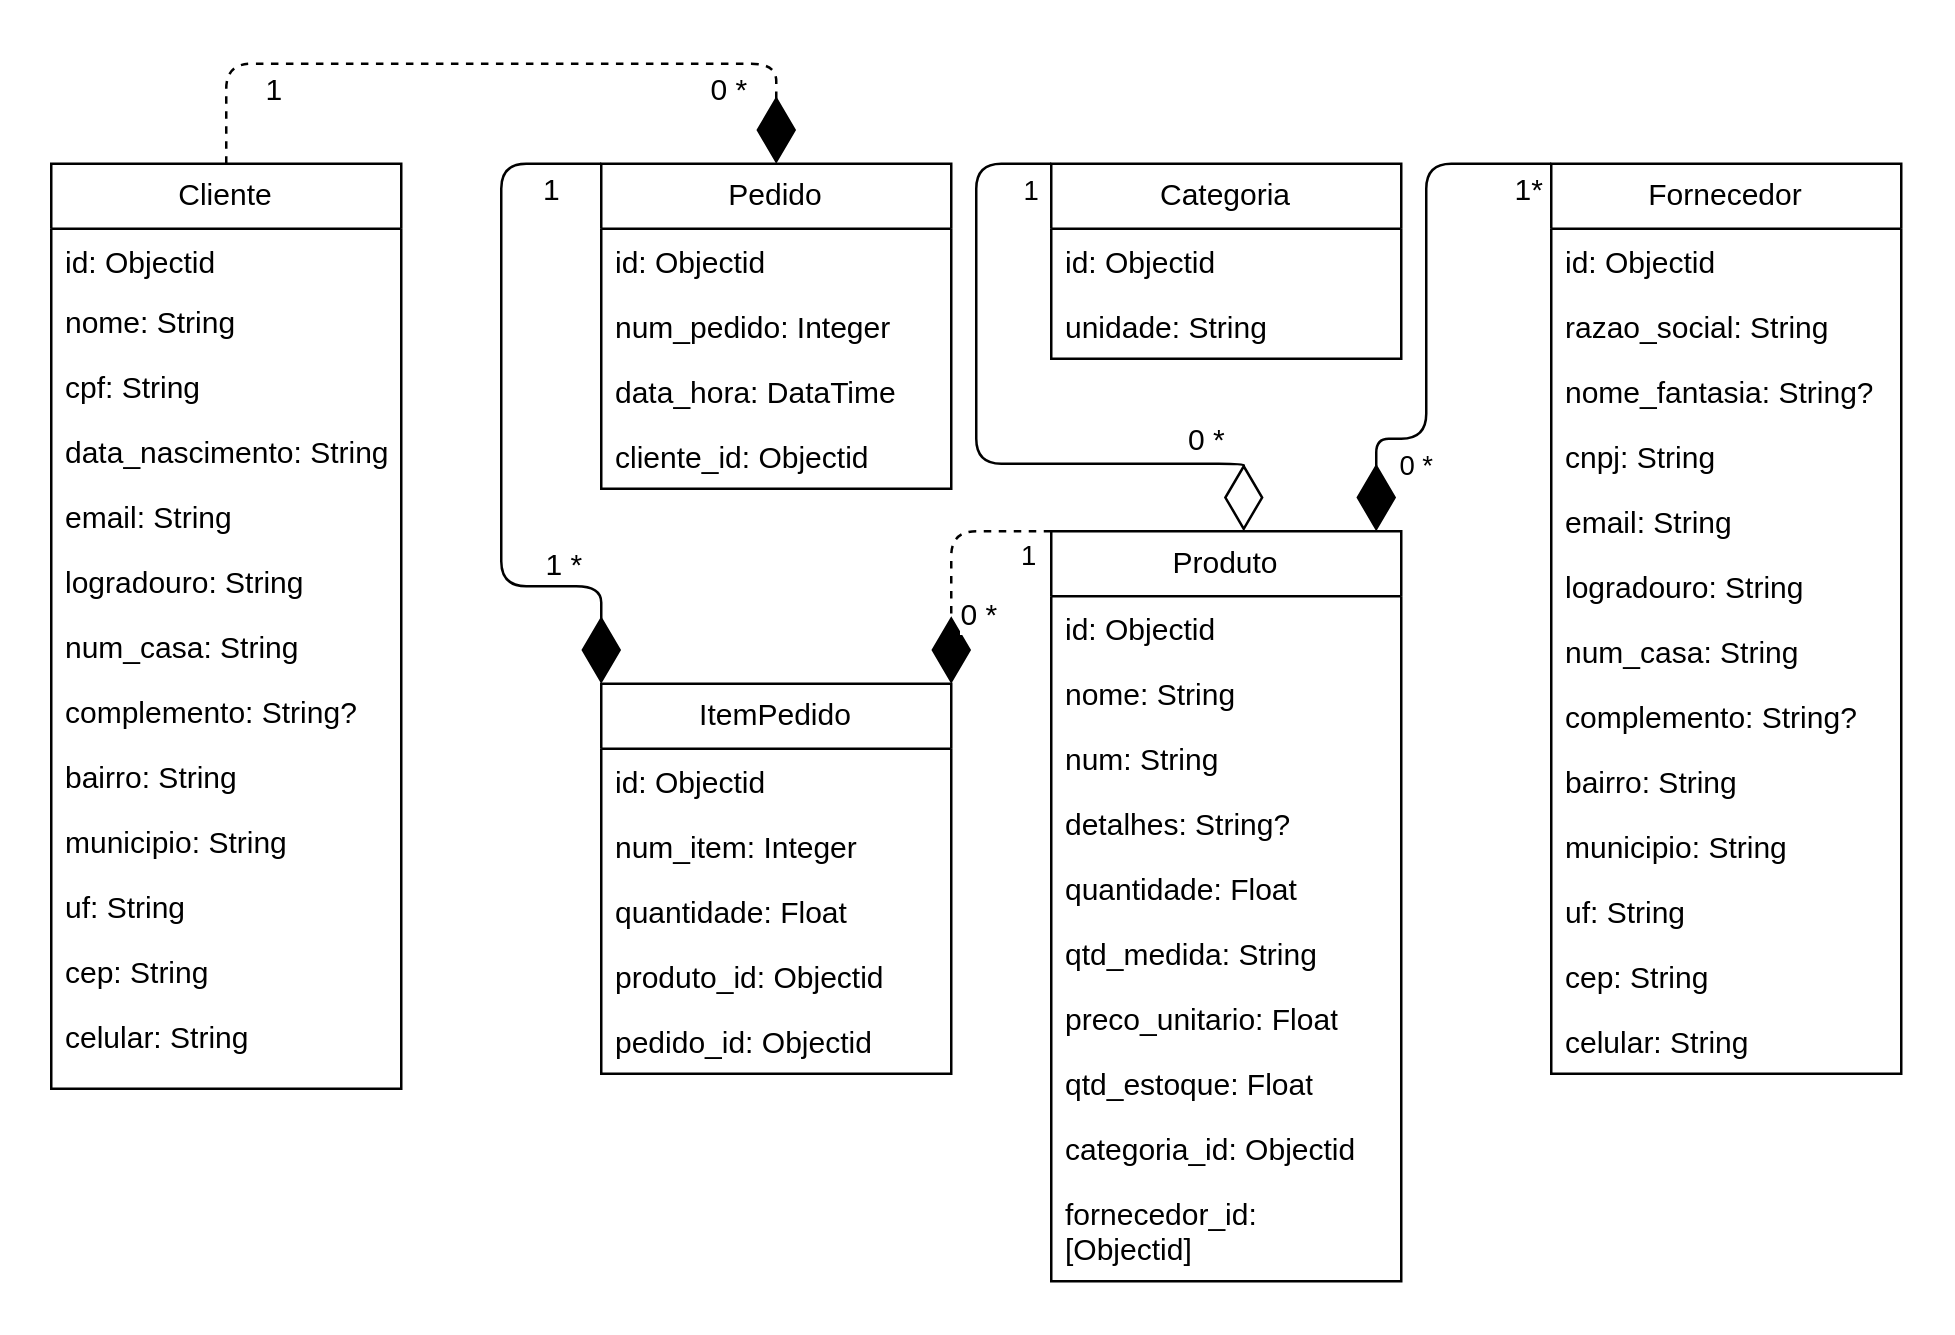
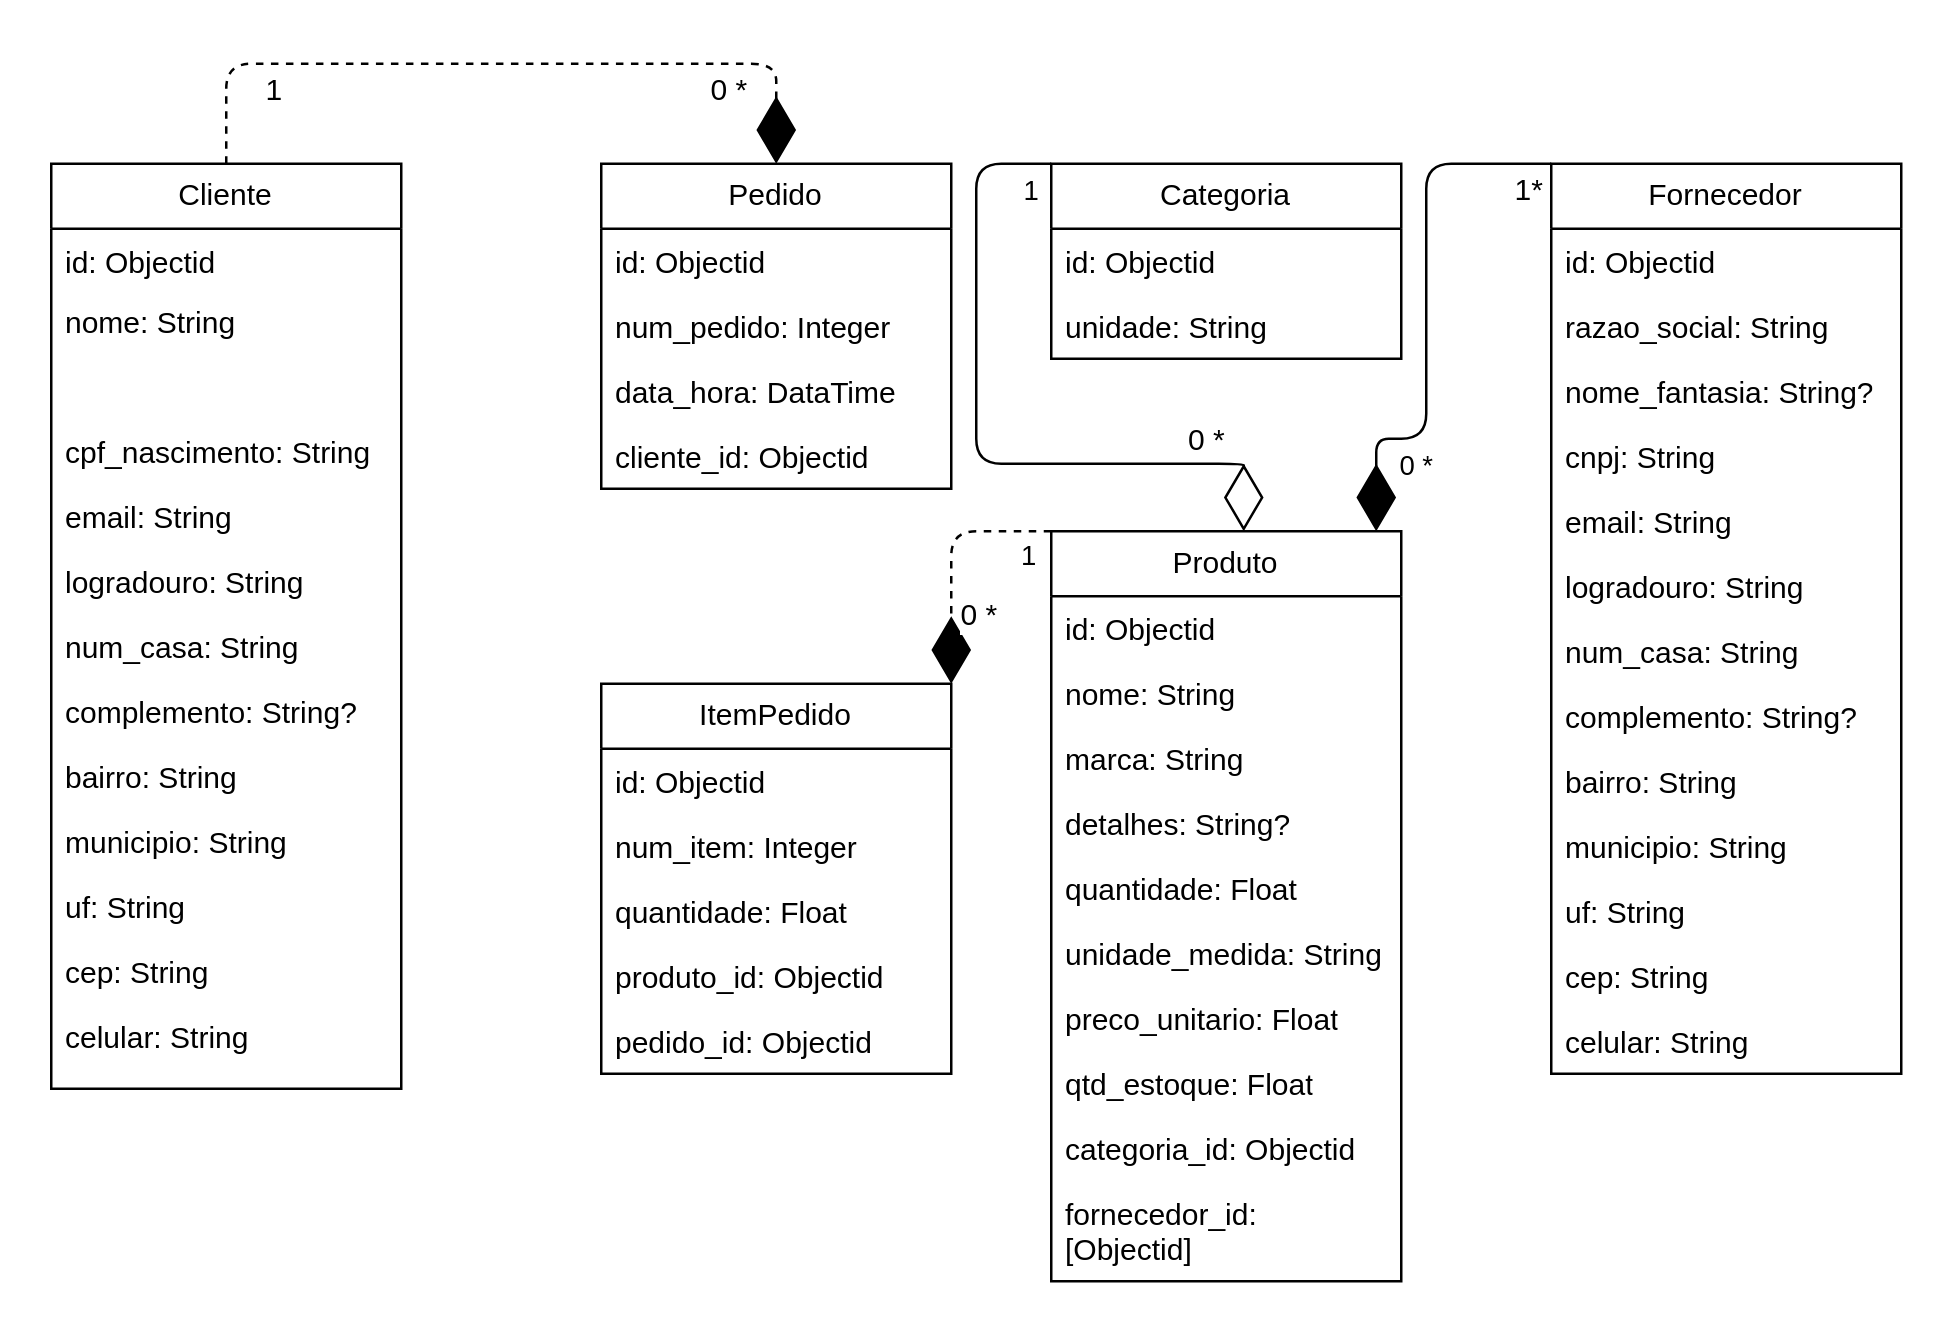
node "cpf: String": removed
edge "Pedido" -> "ItemPedido": removed, labels "1", "1 *"
node "data_nascimento: String": label "data_nascimento: String" -> "cpf_nascimento: String"
node "num: String": label "num: String" -> "marca: String"
node "qtd_medida: String": label "qtd_medida: String" -> "unidade_medida: String"
